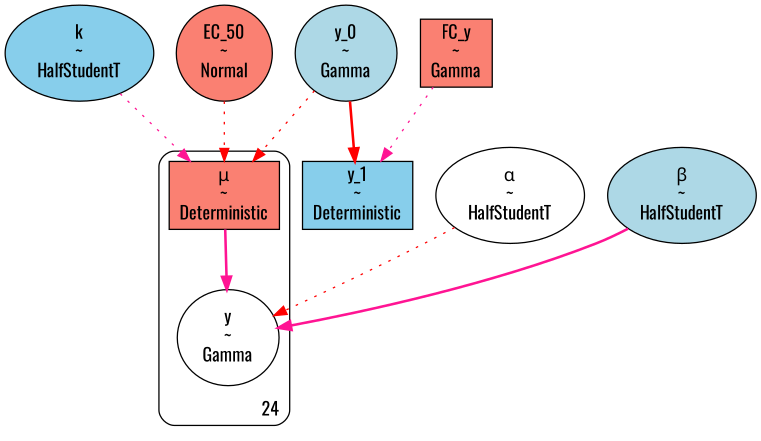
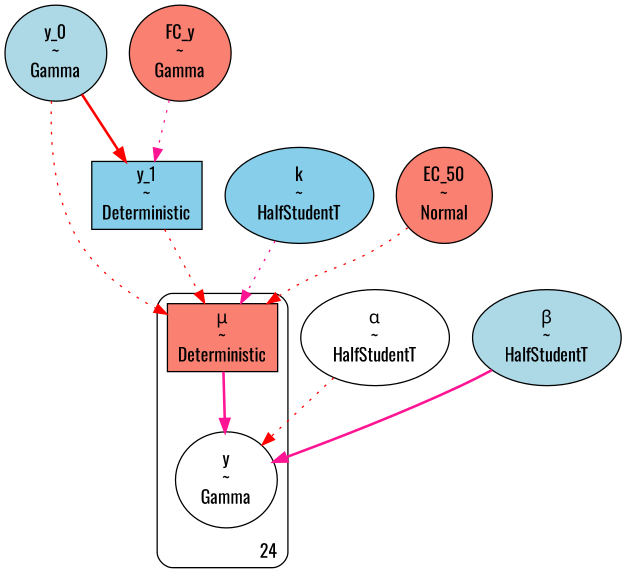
node "FC_y ~ Gamma": shape box -> ellipse
edge "y_1 ~ Deterministic" -> "μ ~ Deterministic": added
